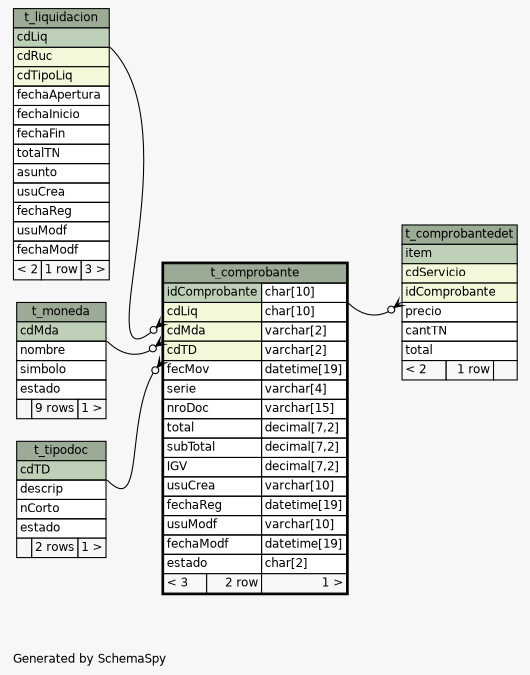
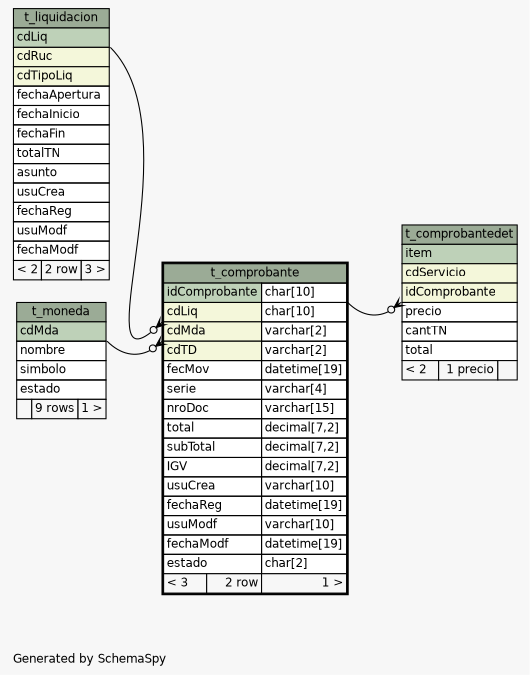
node "t_liquidacion": text "1 row" -> "2 row"
node "t_comprobantedet": text "1 row" -> "1 precio"
node "t_tipodoc": removed
